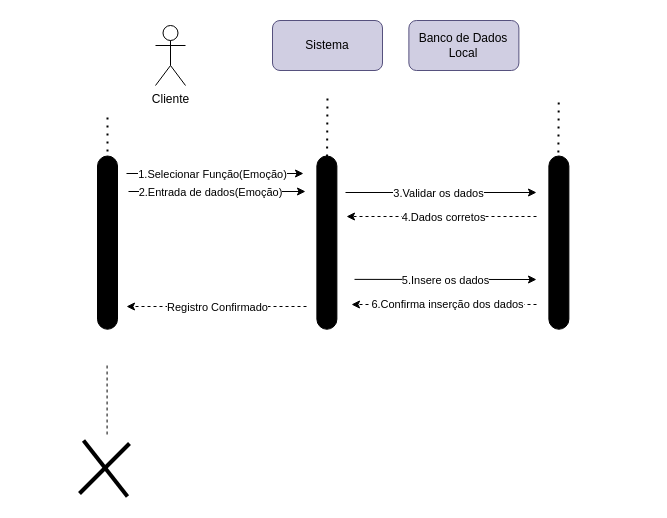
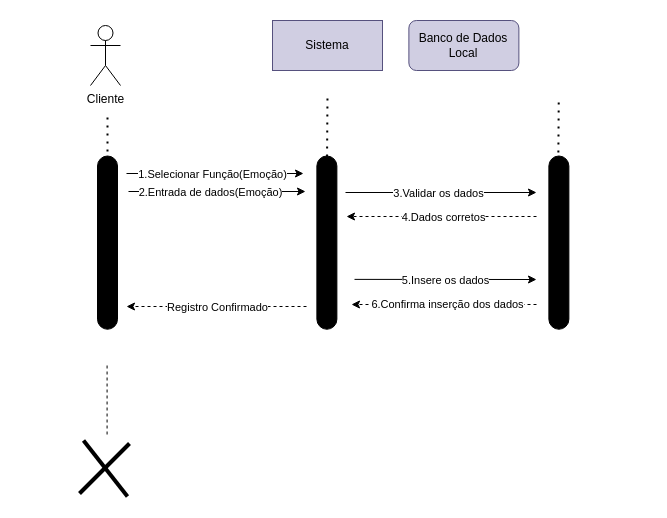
node "Sistema": shape rounded rectangle -> rectangle
node "Cliente": moved (171, 56) -> (106, 56)
